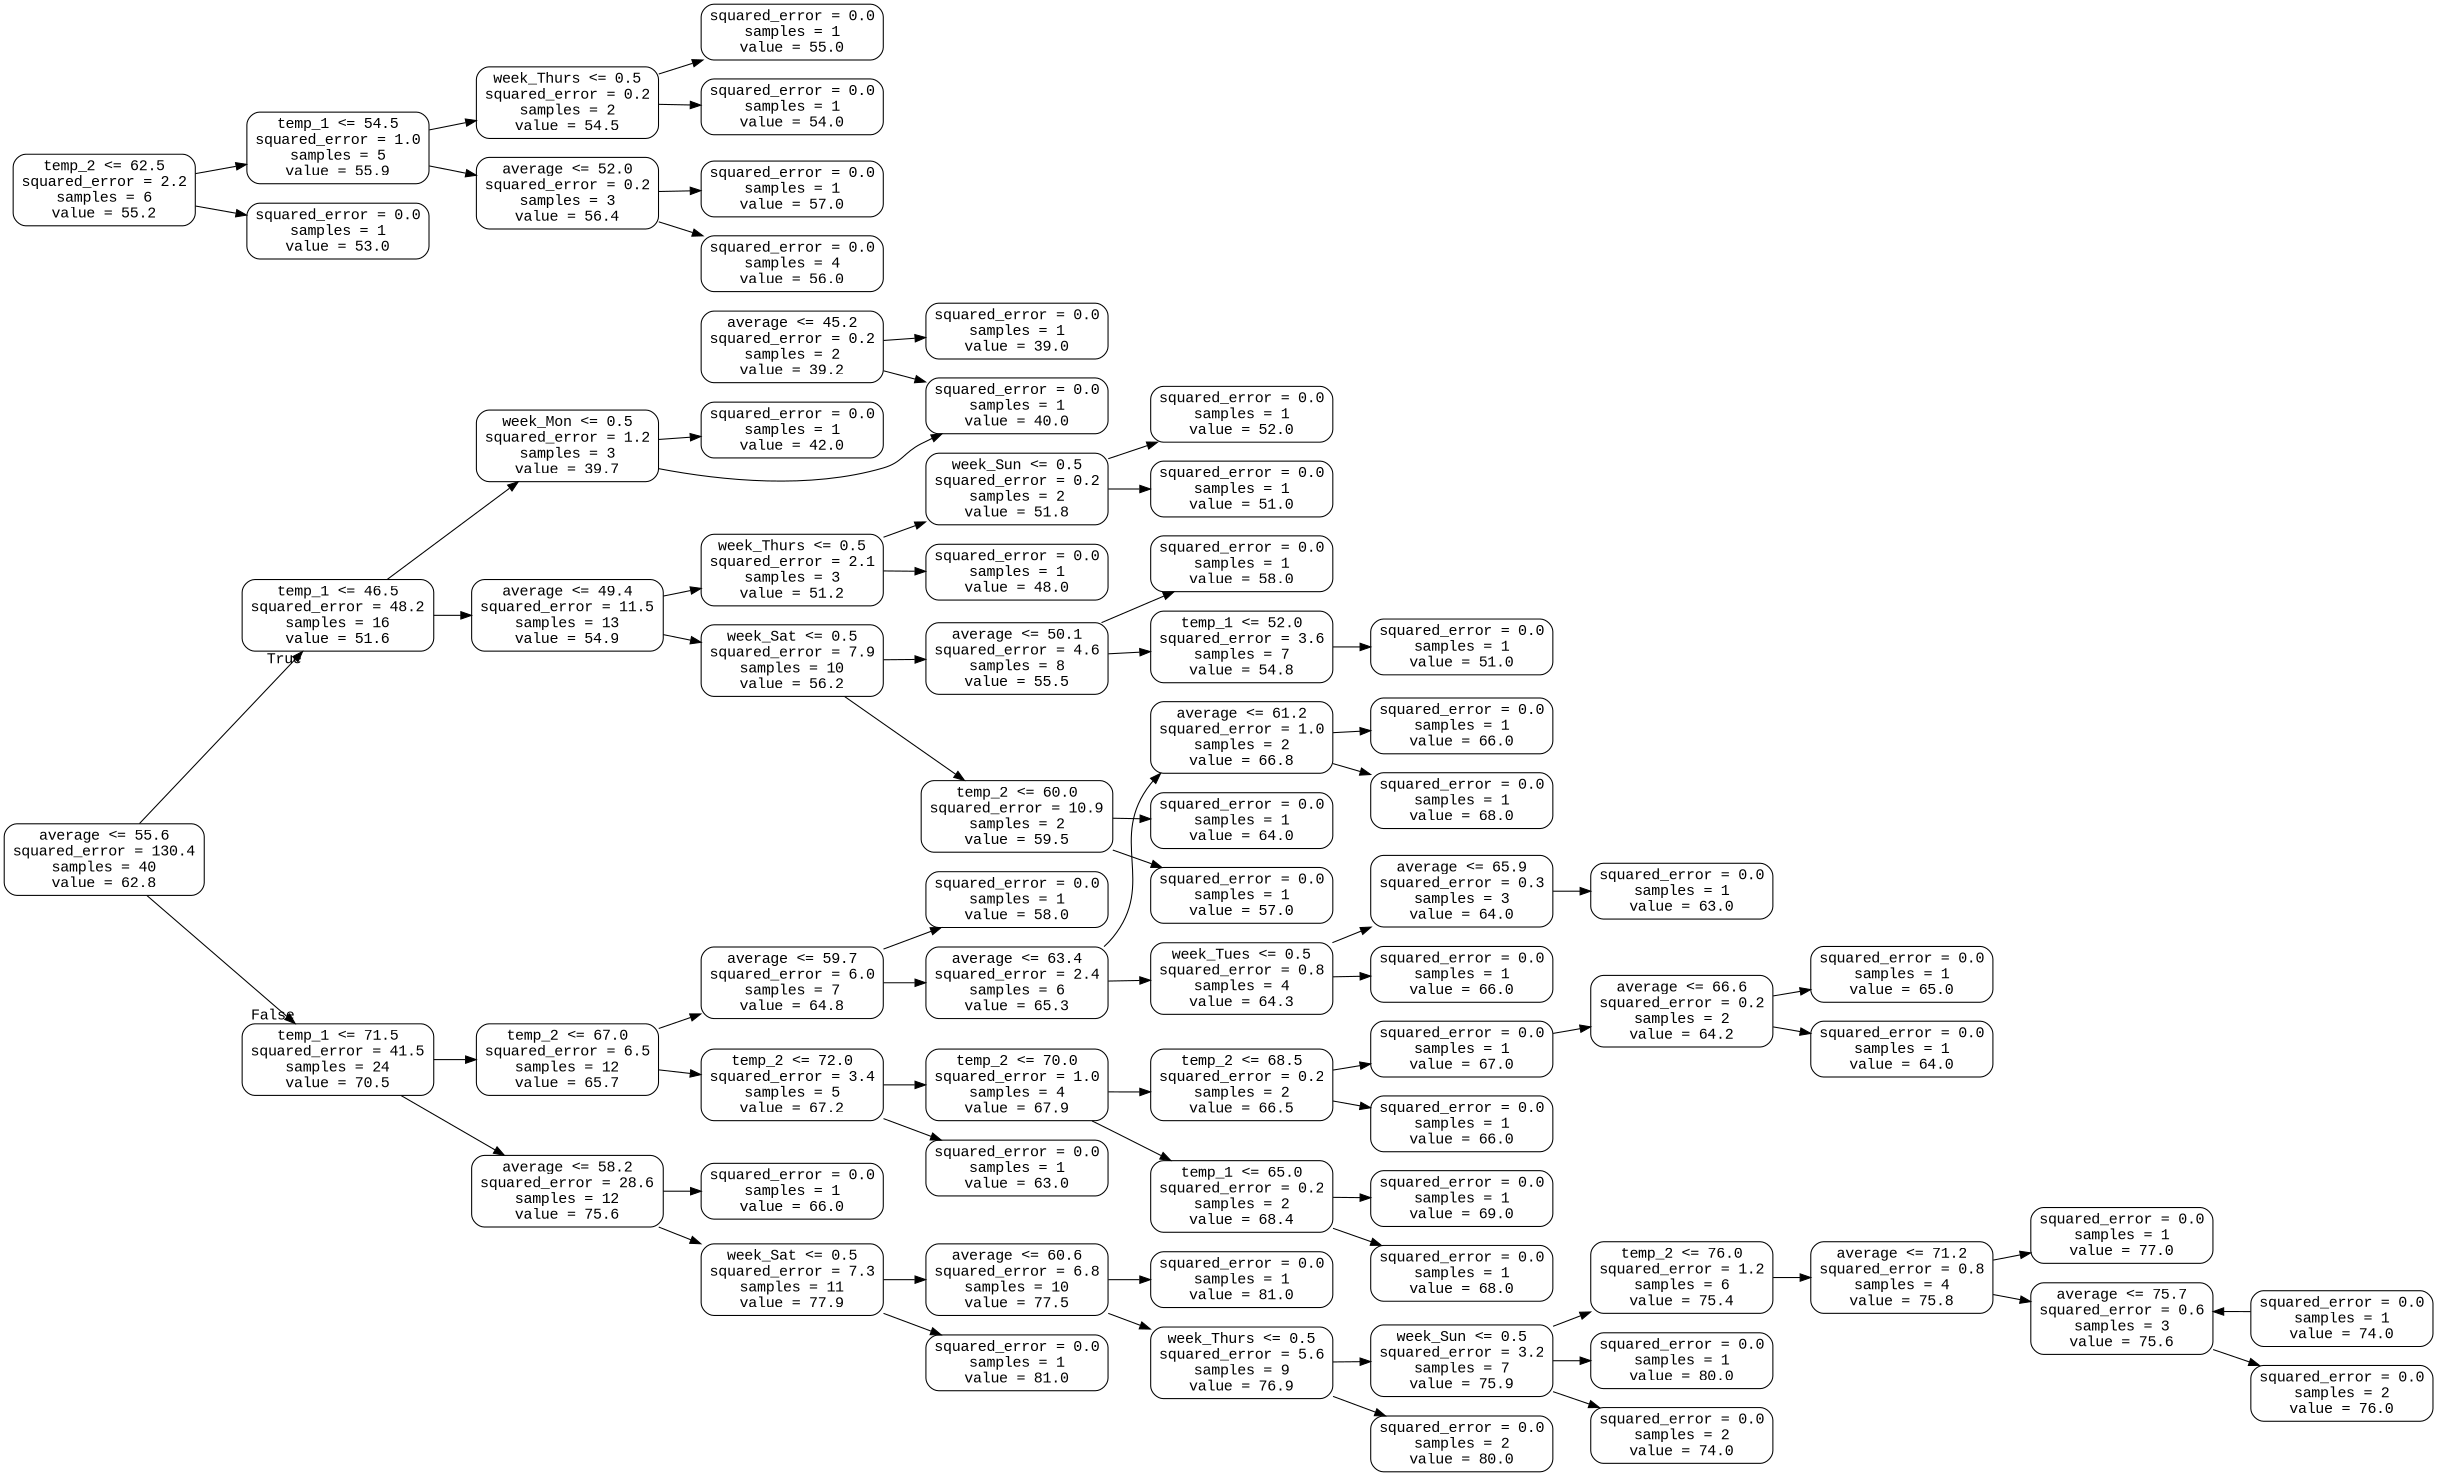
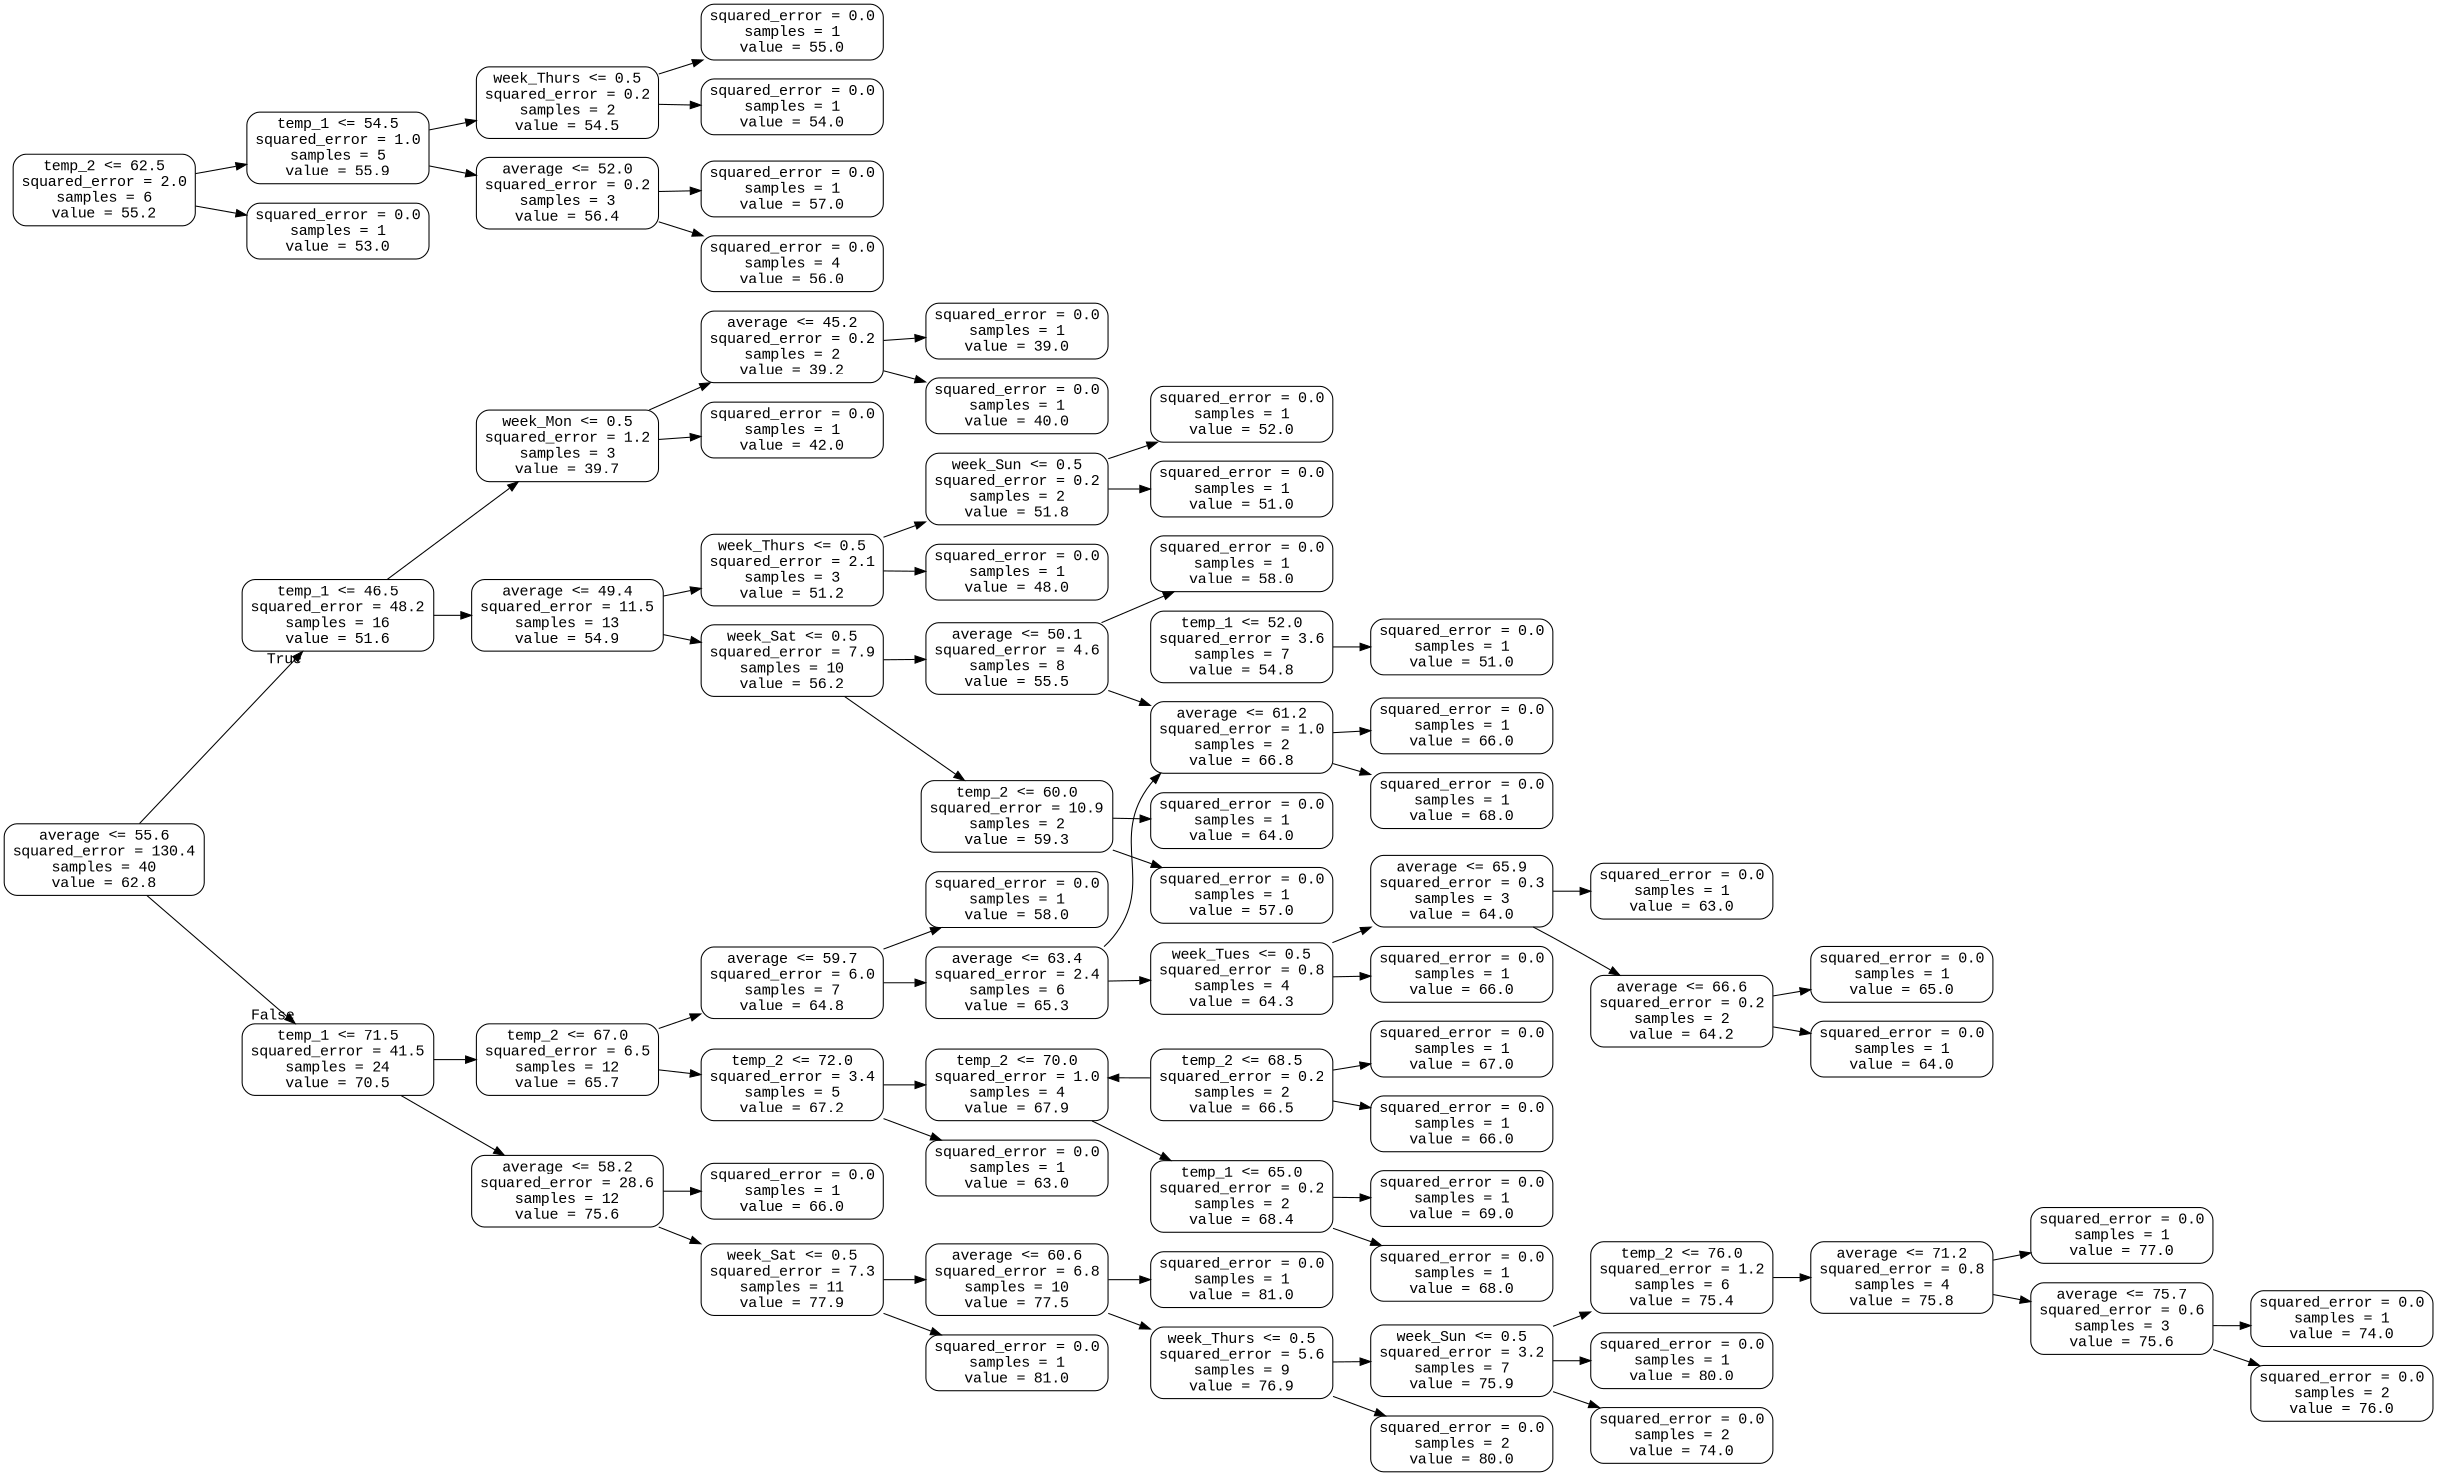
node "temp_2 <= 62.5 squared_error = 2.2 samples = 6 value = 55.2": label "temp_2 <= 62.5 squared_error = 2.2 samples = 6 value = 55.2" -> "temp_2 <= 62.5 squared_error = 2.0 samples = 6 value = 55.2"
edge "week_Mon <= 0.5 squared_error = 1.2 samples = 3 value = 39.7" -> "squared_error = 0.0 samples = 1 value = 40.0": now "week_Mon <= 0.5 squared_error = 1.2 samples = 3 value = 39.7" -> "average <= 45.2 squared_error = 0.2 samples = 2 value = 39.2"
edge "average <= 50.1 squared_error = 4.6 samples = 8 value = 55.5" -> "temp_1 <= 52.0 squared_error = 3.6 samples = 7 value = 54.8": now "average <= 50.1 squared_error = 4.6 samples = 8 value = 55.5" -> "average <= 61.2 squared_error = 1.0 samples = 2 value = 66.8"
node "temp_2 <= 60.0 squared_error = 10.9 samples = 2 value = 59.5": label "temp_2 <= 60.0 squared_error = 10.9 samples = 2 value = 59.5" -> "temp_2 <= 60.0 squared_error = 10.9 samples = 2 value = 59.3"
edge "squared_error = 0.0 samples = 1 value = 67.0" -> "average <= 66.6 squared_error = 0.2 samples = 2 value = 64.2": now "average <= 65.9 squared_error = 0.3 samples = 3 value = 64.0" -> "average <= 66.6 squared_error = 0.2 samples = 2 value = 64.2"
edge "temp_2 <= 70.0 squared_error = 1.0 samples = 4 value = 67.9" -> "temp_2 <= 68.5 squared_error = 0.2 samples = 2 value = 66.5": reversed
edge "squared_error = 0.0 samples = 1 value = 74.0" -> "average <= 75.7 squared_error = 0.6 samples = 3 value = 75.6": reversed
